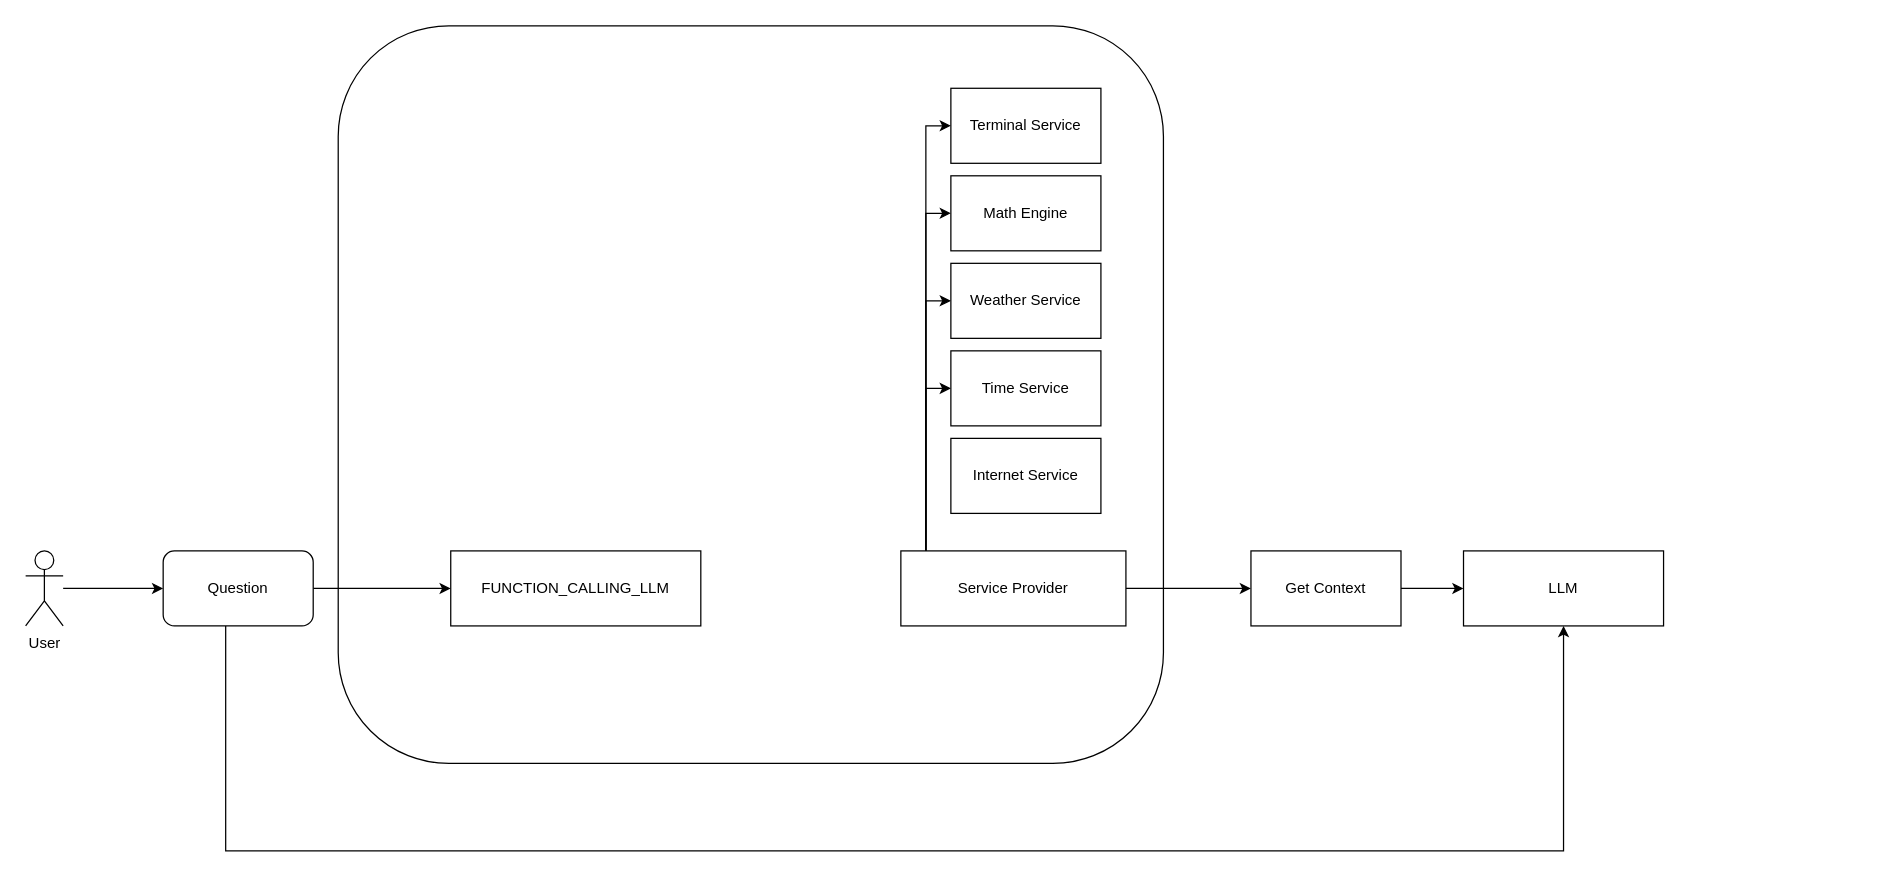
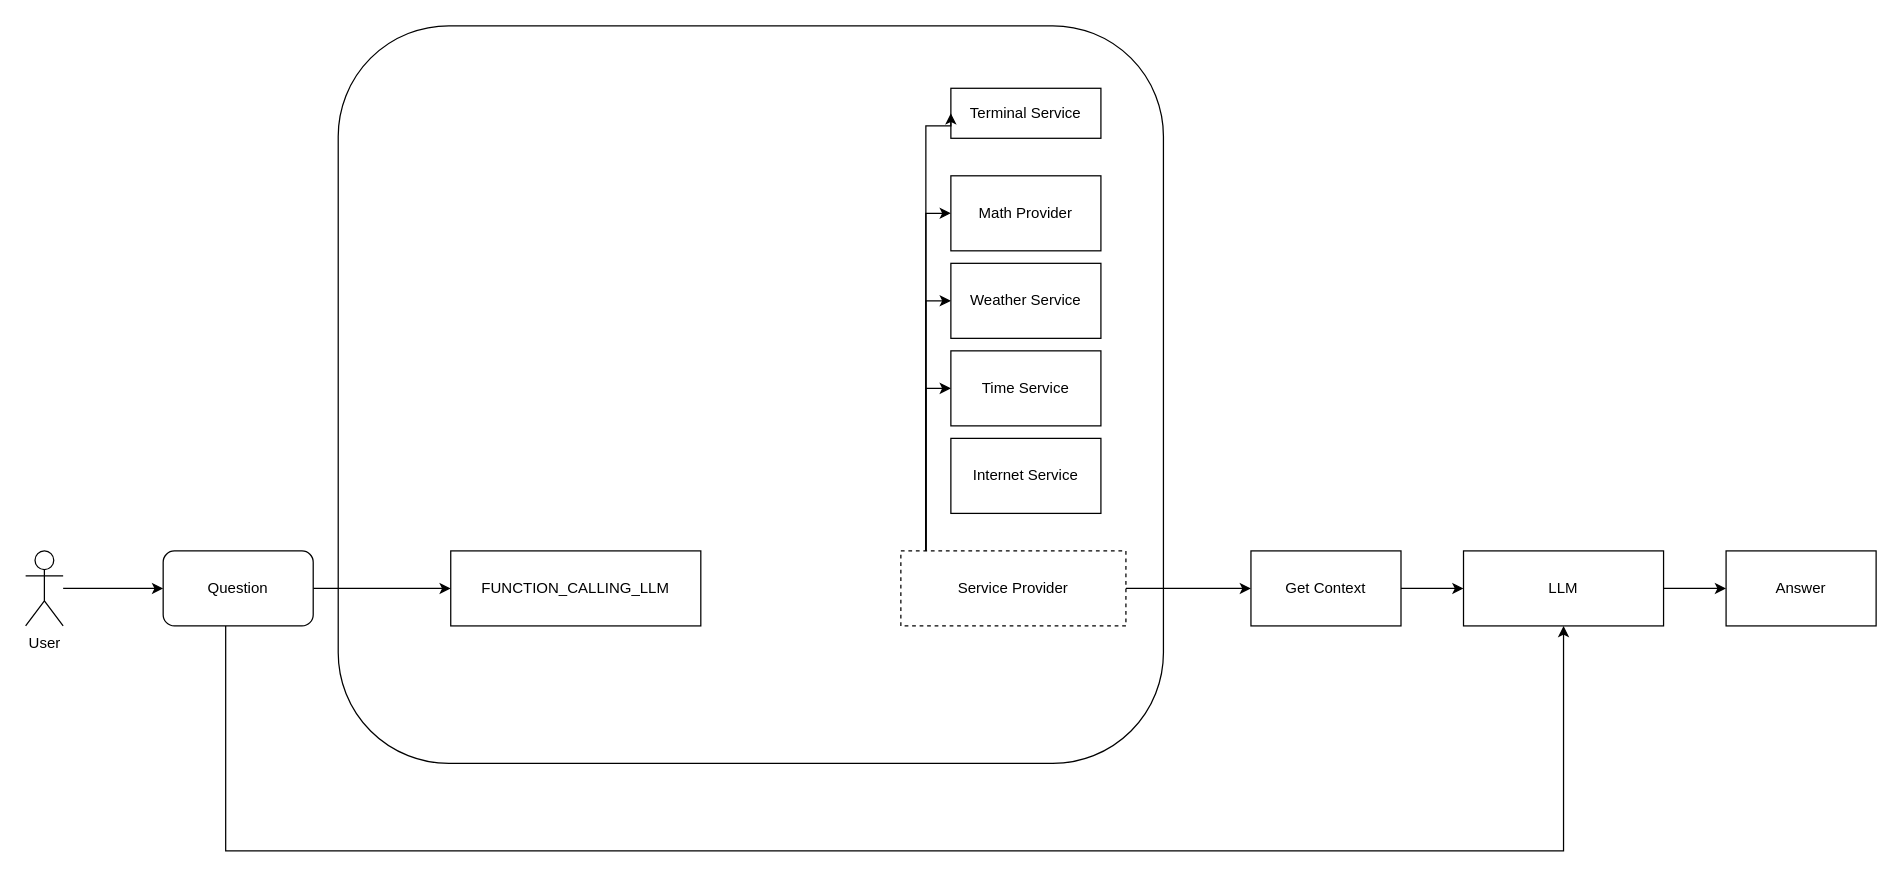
node "Terminal Service": size 150x75 -> 150x50
node "Math Engine": label "Math Engine" -> "Math Provider"
node "Service Provider": style solid -> dashed
edge "LLM" -> "Answer": added
node "Answer": added
